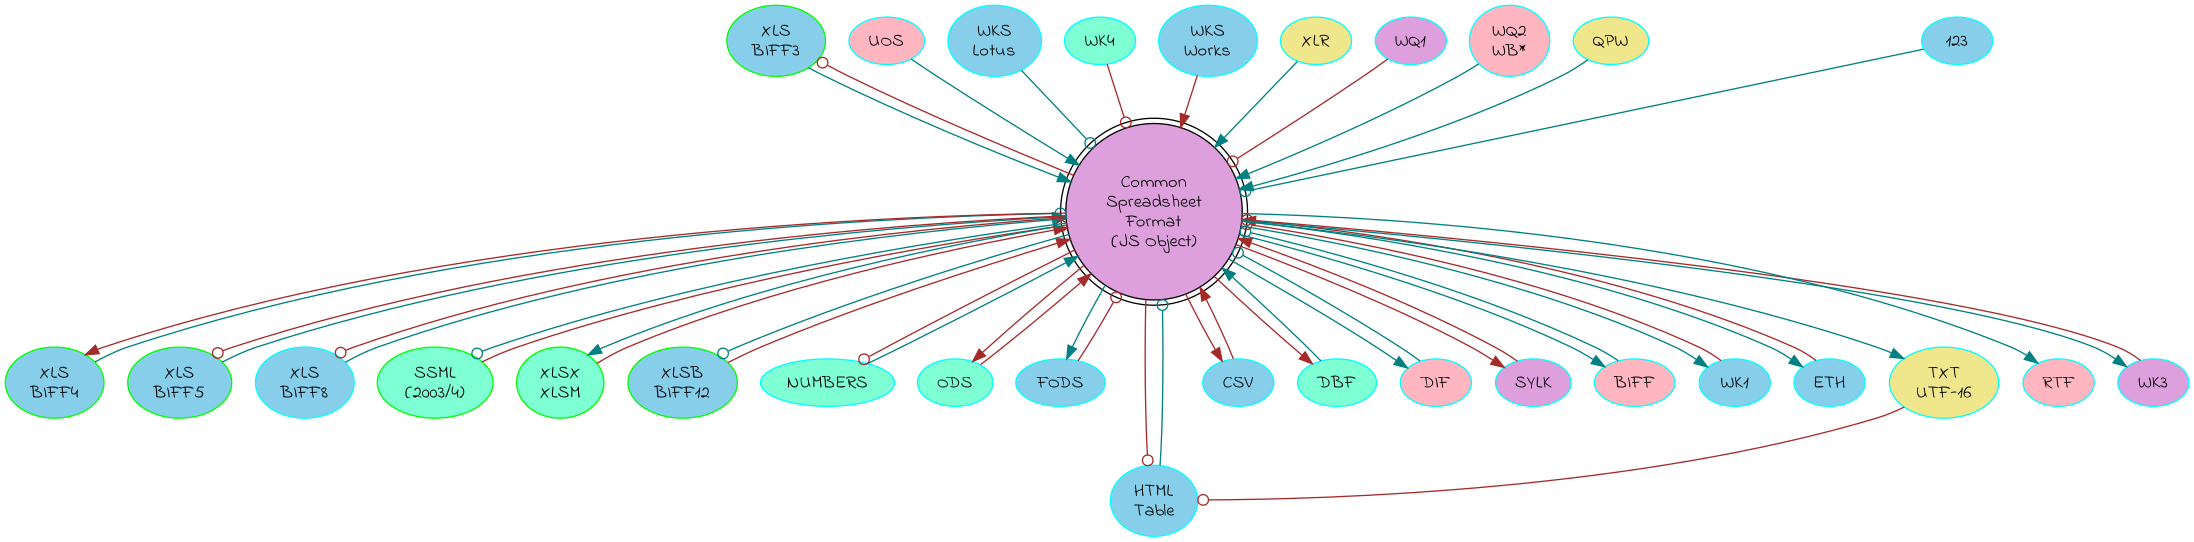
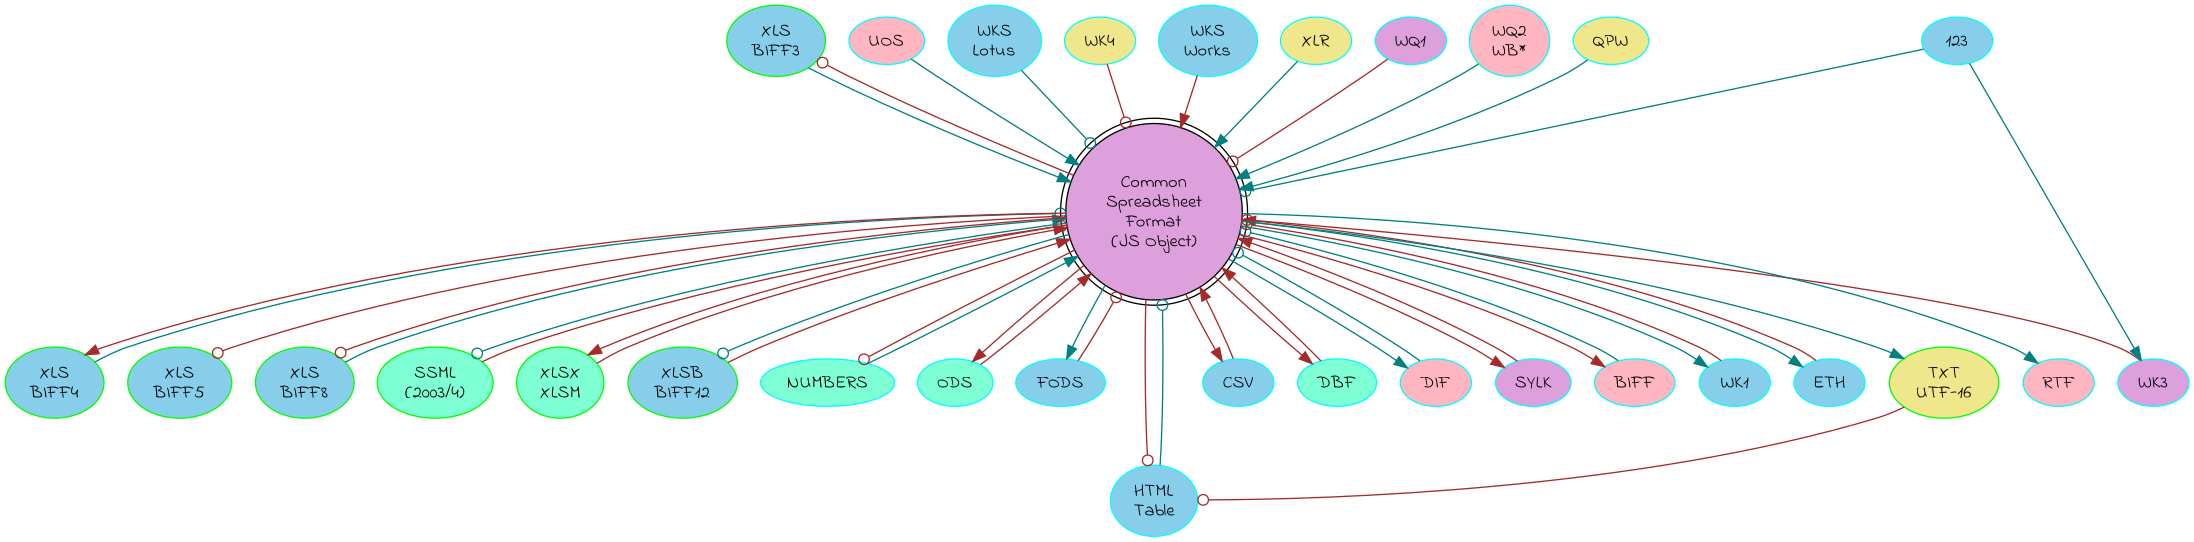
node "WK4": fillcolor aquamarine -> khaki
edge "XLS BIFF5" -> "Common Spreadsheet Format (JS Object)": removed
edge "Common Spreadsheet Format (JS Object)" -> "WK3": now "123" -> "WK3"
edge "Common Spreadsheet Format (JS Object)" -> "XLSX XLSM": color teal -> brown
edge "Common Spreadsheet Format (JS Object)" -> "BIFF": color teal -> brown
edge "DBF" -> "Common Spreadsheet Format (JS Object)": color teal -> brown
node "XLS BIFF8": color cyan -> #00ff00
node "TXT UTF-16": color cyan -> #00ff00
